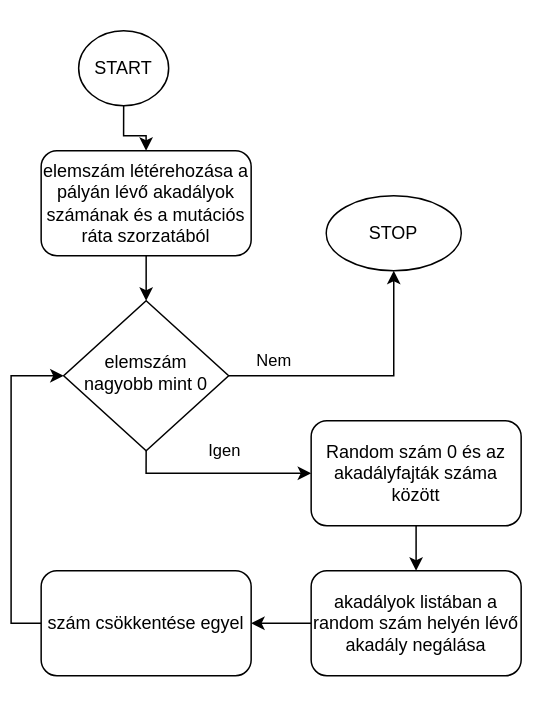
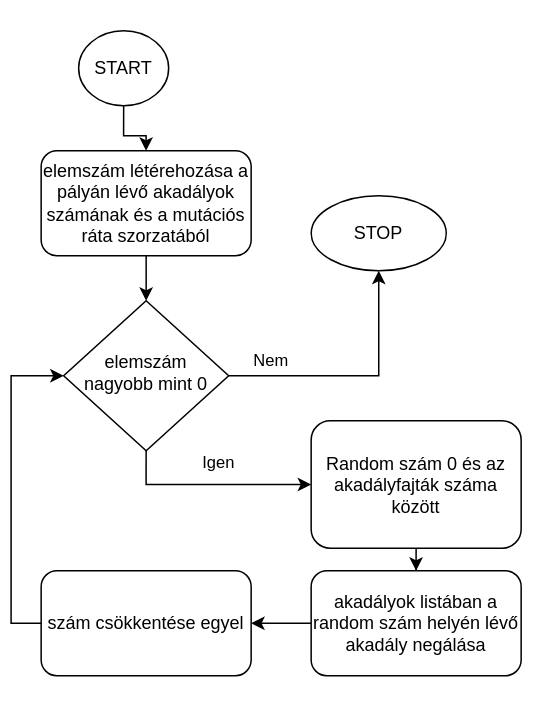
node "STOP": moved (394, 233) -> (379, 233)
node "Random szám 0 és az akadályfajták száma között": size 210x105 -> 210x128
